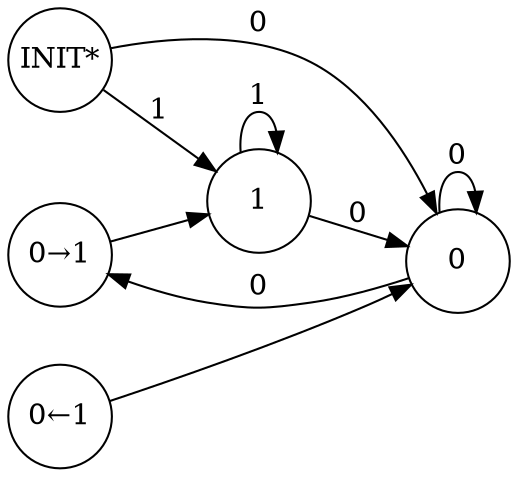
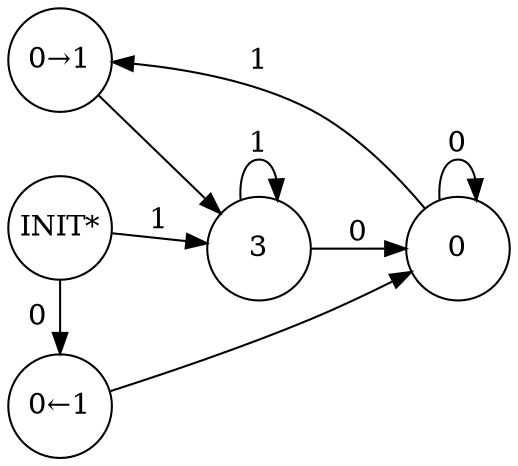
edge "INIT*" -> "0": now "INIT*" -> "0←1"
node "1": label "1" -> "3"
edge "0" -> "0→1": label "0" -> "1"
